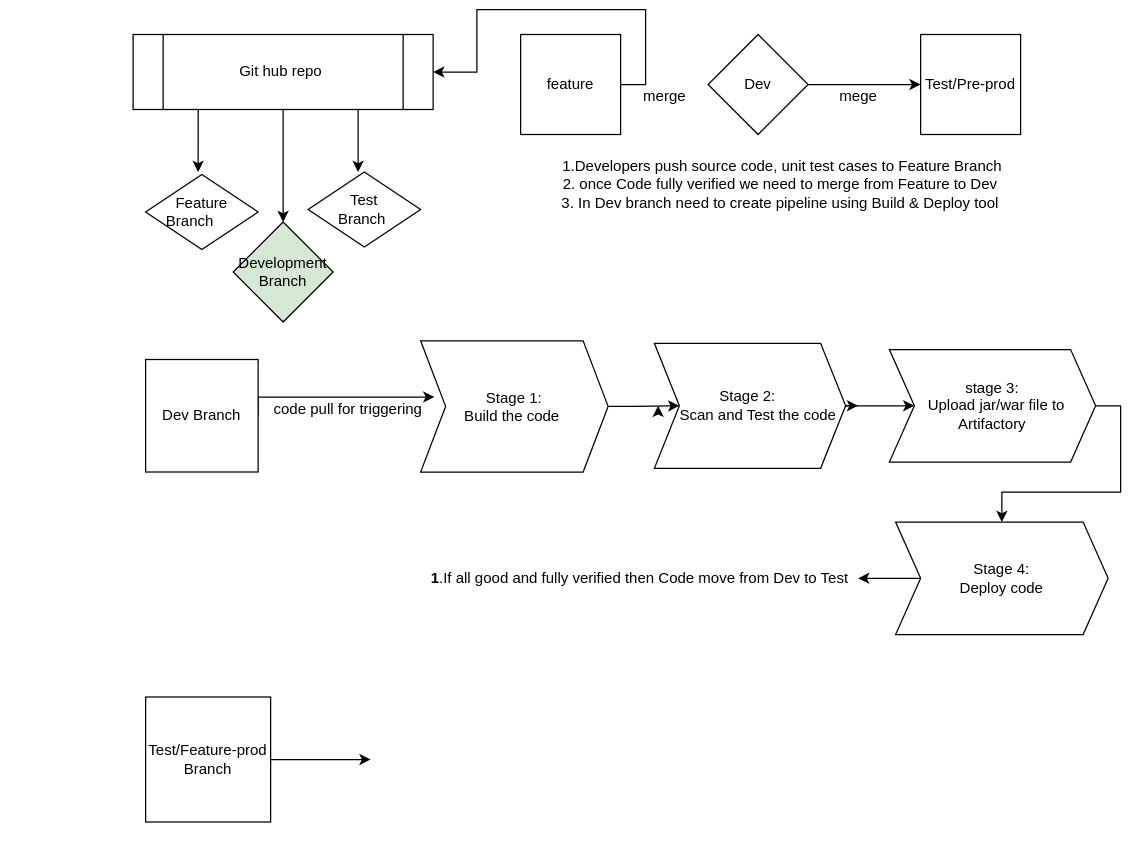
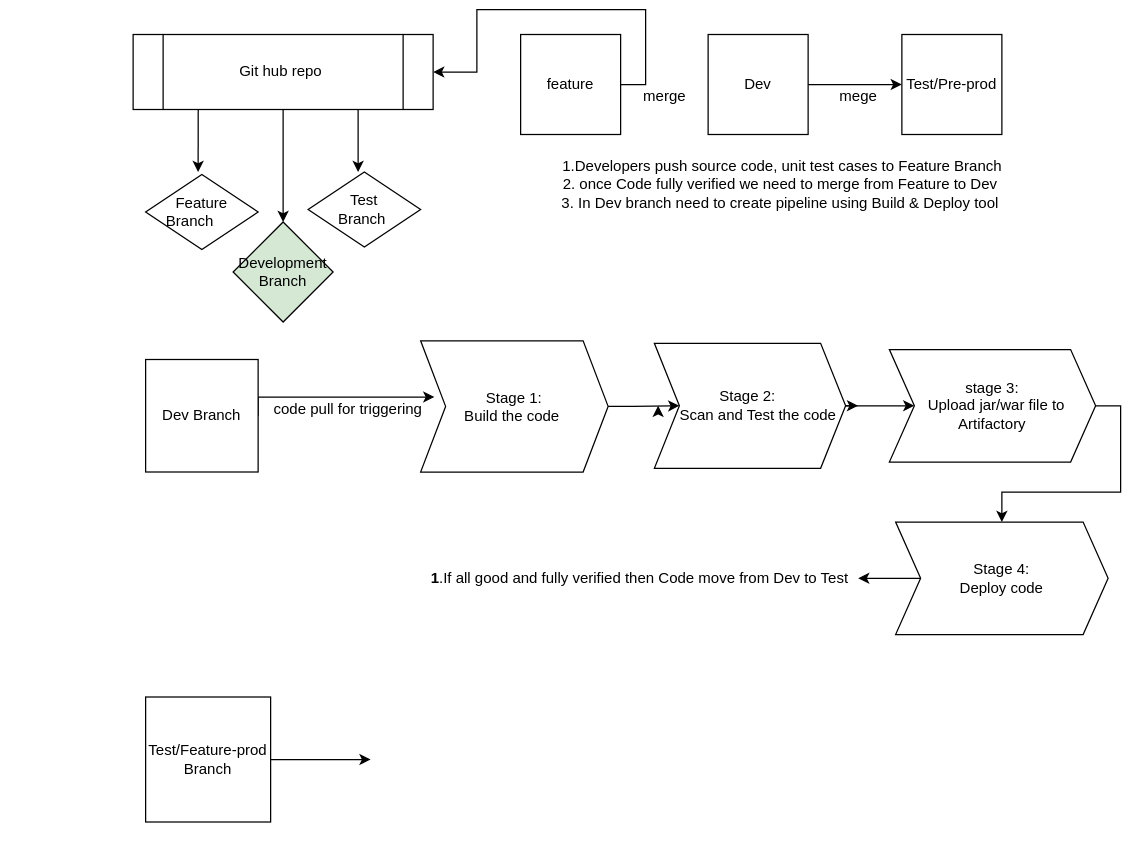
node "Dev": shape diamond -> rectangle
node "Test/Pre-prod": moved (971, 84) -> (952, 84)
